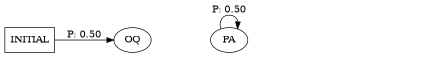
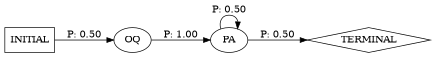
edge "OQ" -> "PA": added, label "P: 1.00"
node "TERMINAL": added
